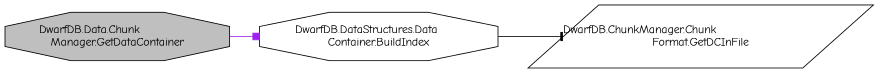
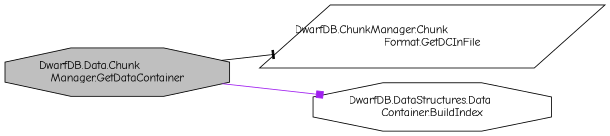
edge "DwarfDB.DataStructures.Data Container.BuildIndex" -> "DwarfDB.ChunkManager.Chunk Format.GetDCInFile": now "DwarfDB.Data.Chunk Manager.GetDataContainer" -> "DwarfDB.ChunkManager.Chunk Format.GetDCInFile"
